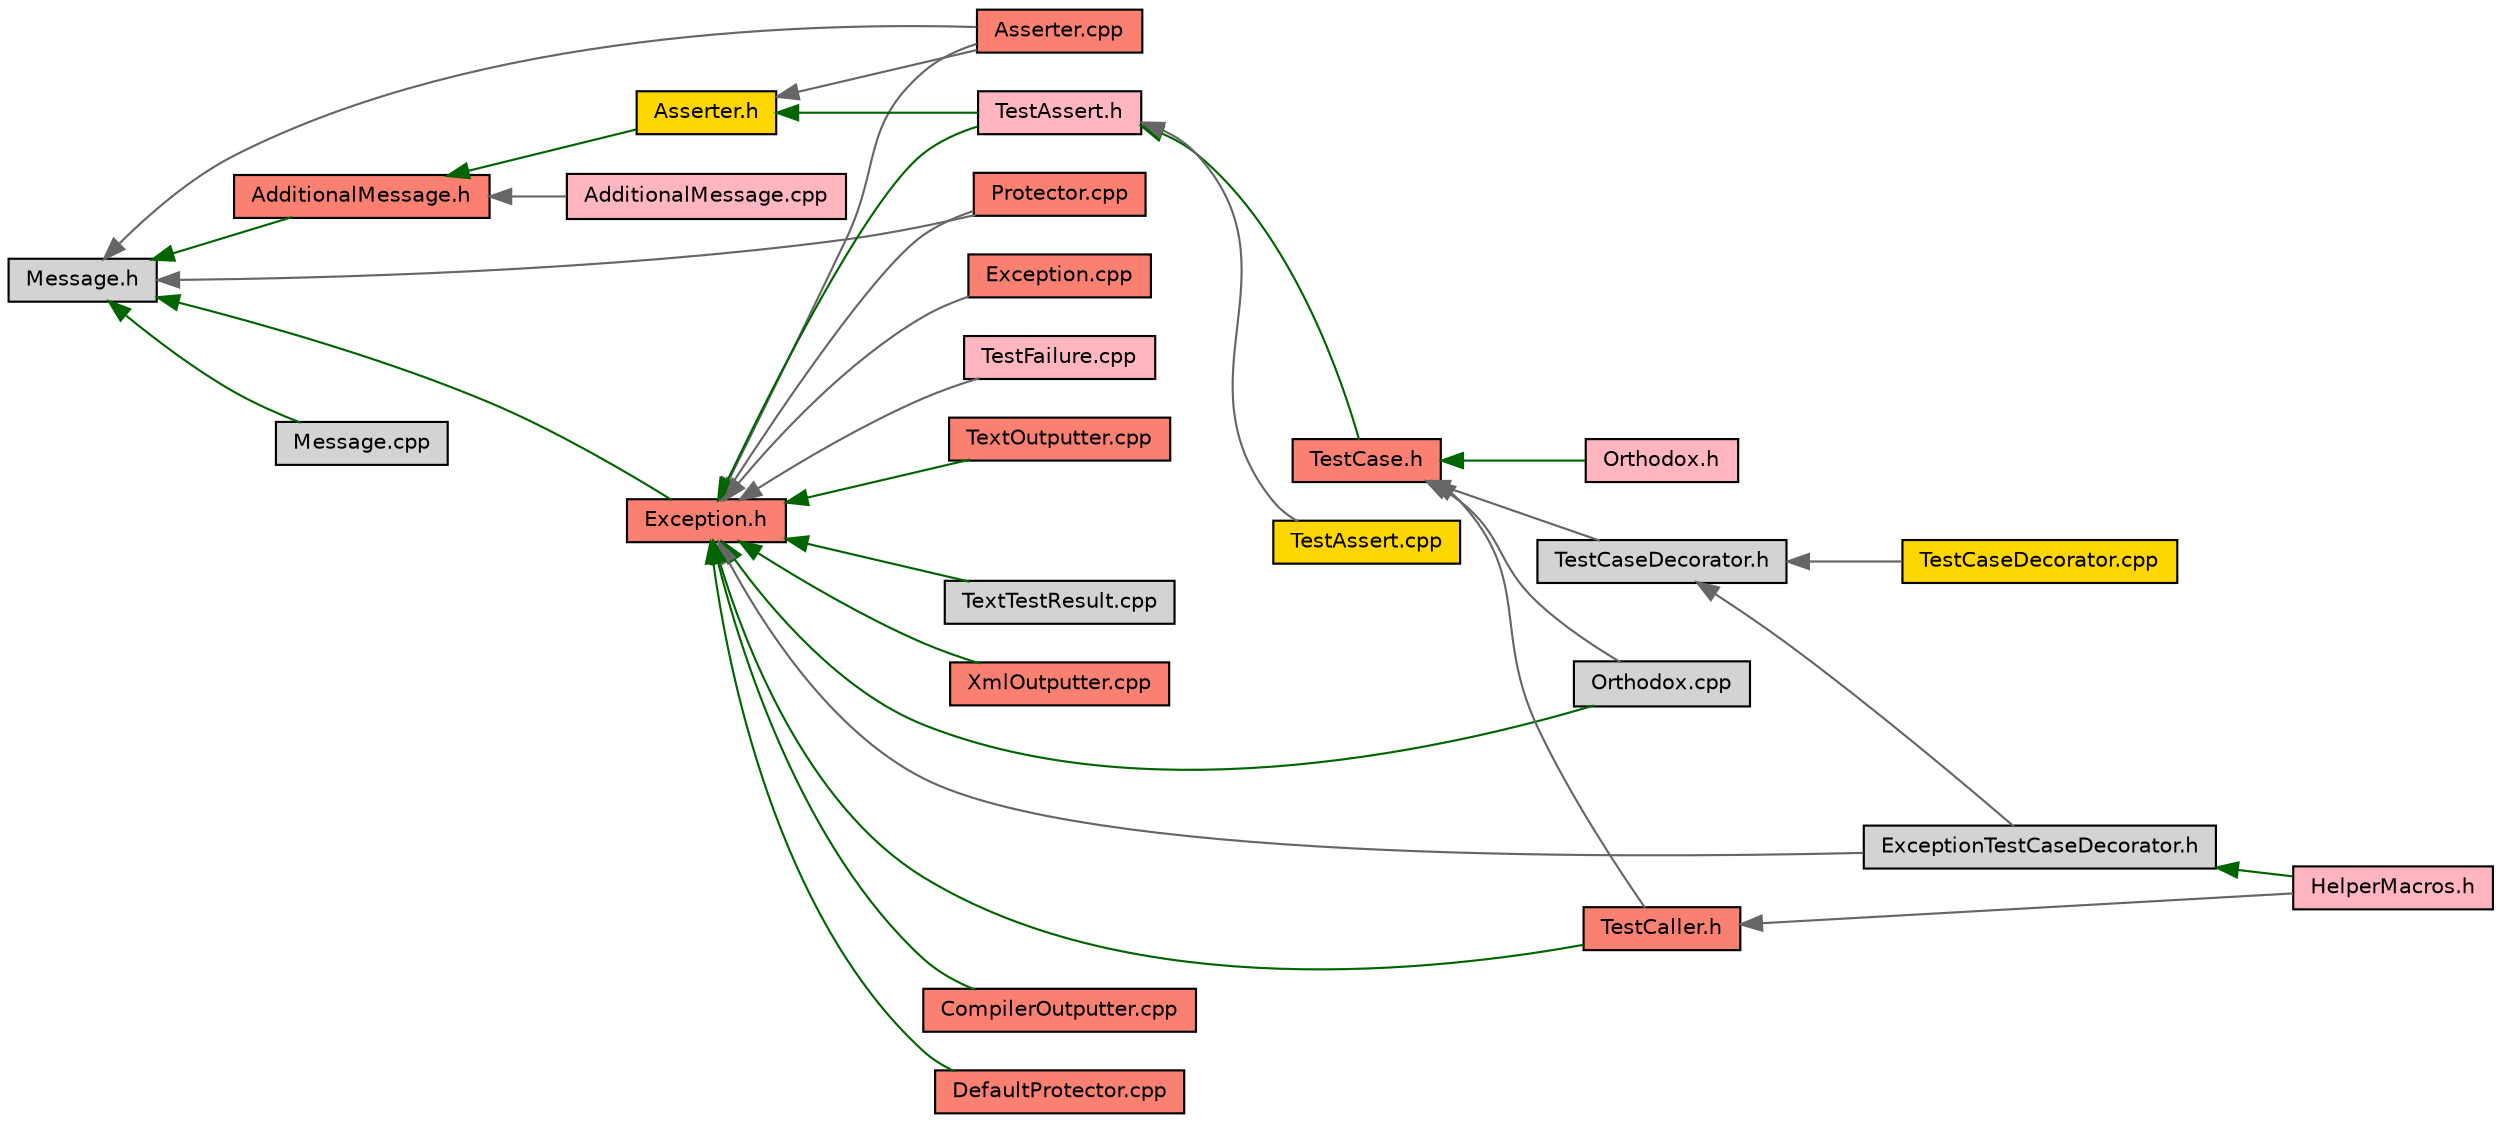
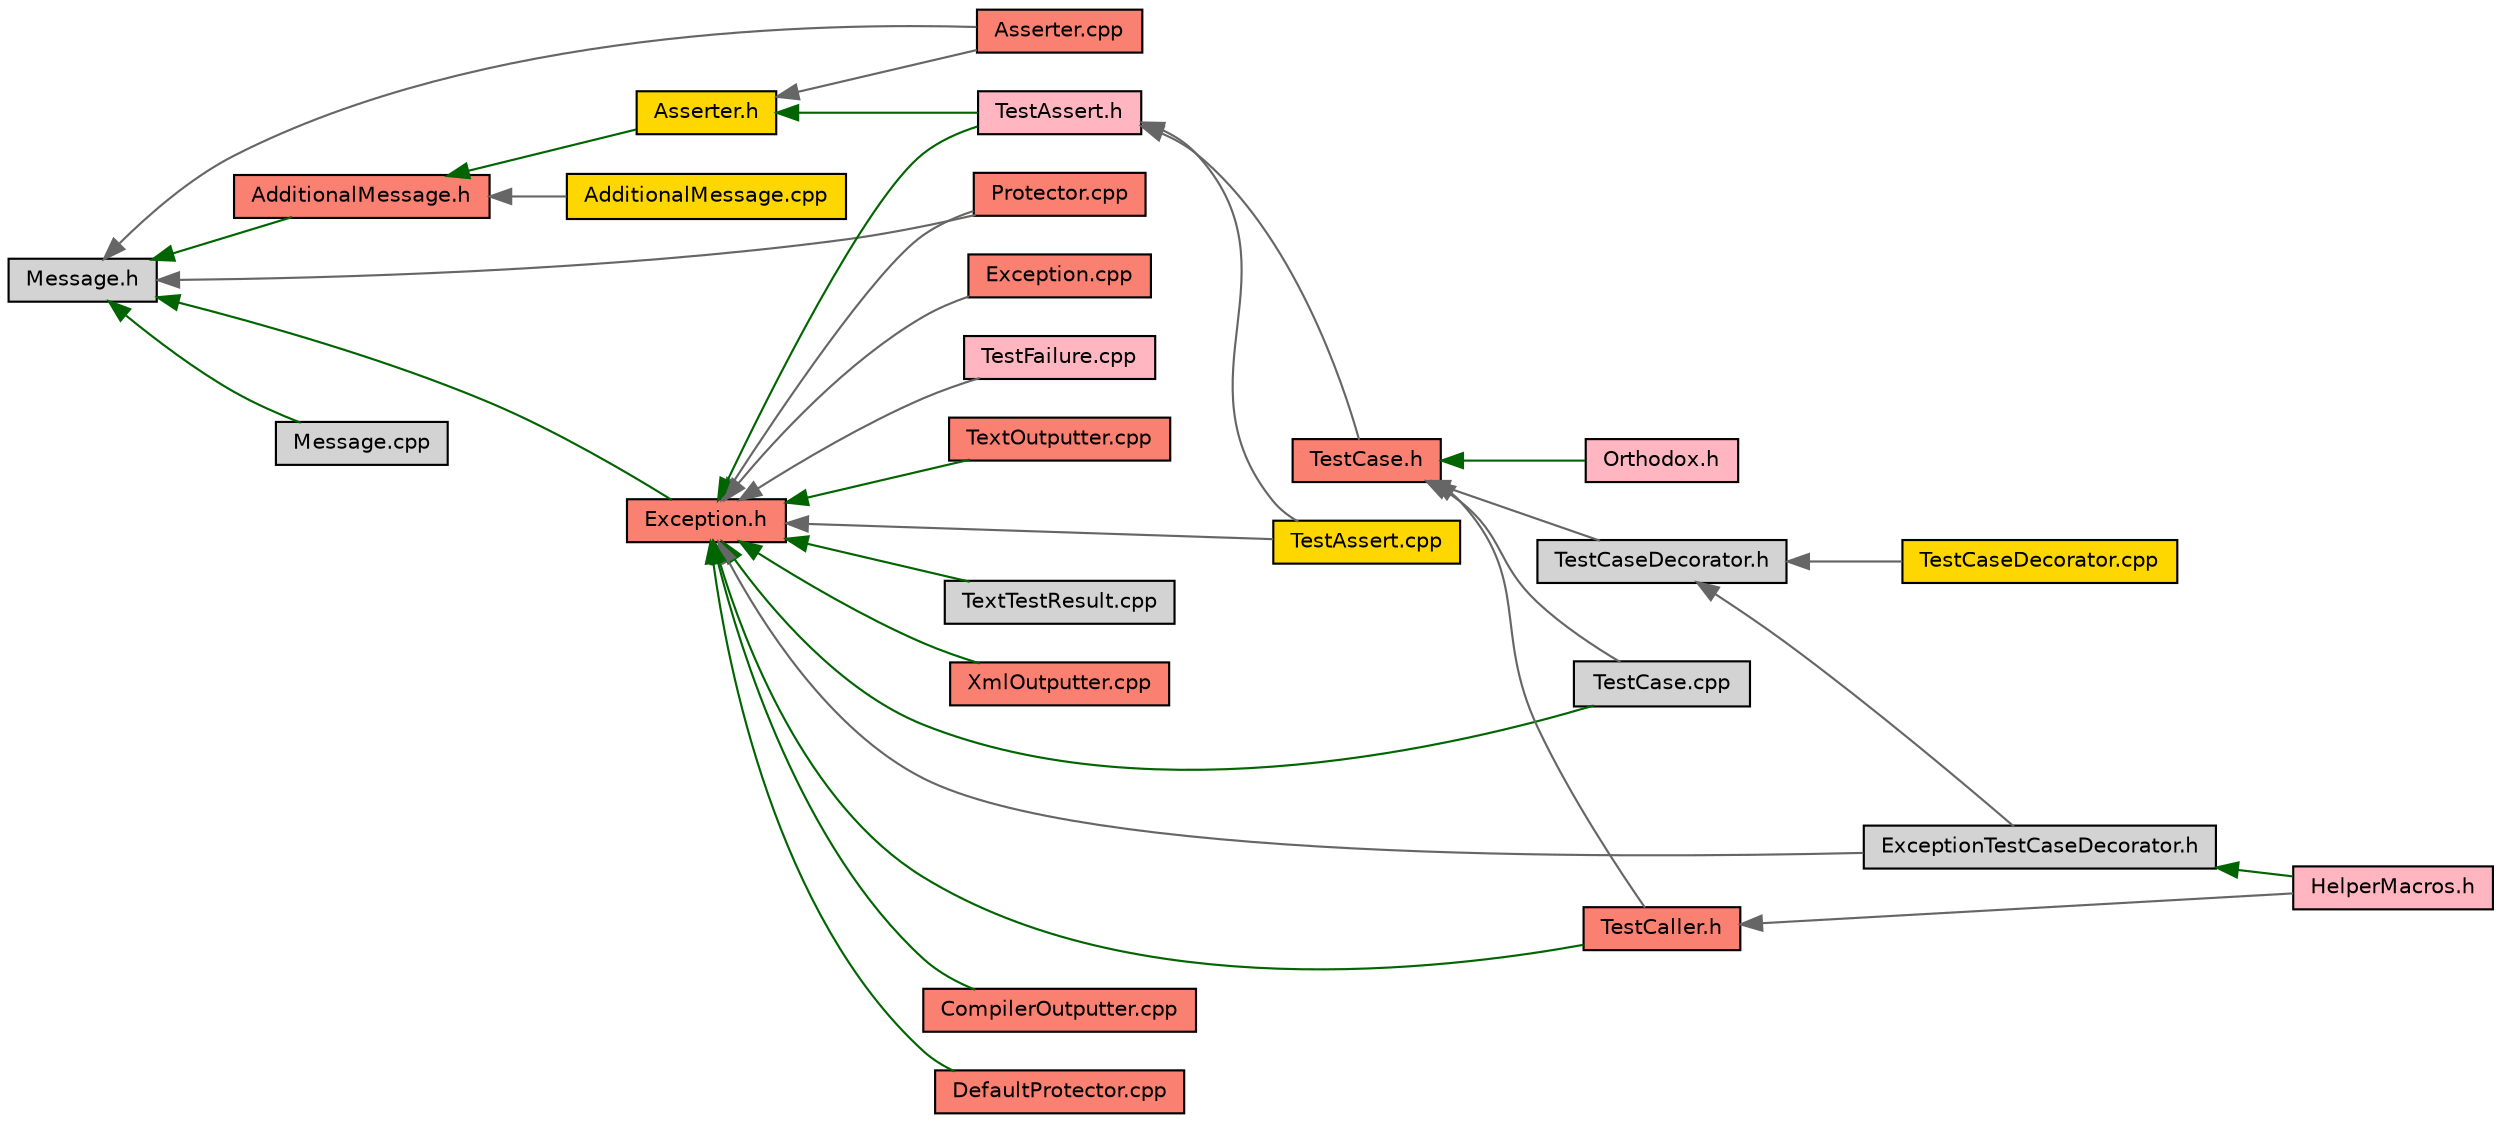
node "AdditionalMessage.cpp": fillcolor lightpink -> gold
edge "Asserter.cpp" -> "Exception.h": now "TestAssert.cpp" -> "Exception.h"
edge "TestCase.h" -> "TestAssert.h": color darkgreen -> gray40
node "Orthodox.cpp": label "Orthodox.cpp" -> "TestCase.cpp"
